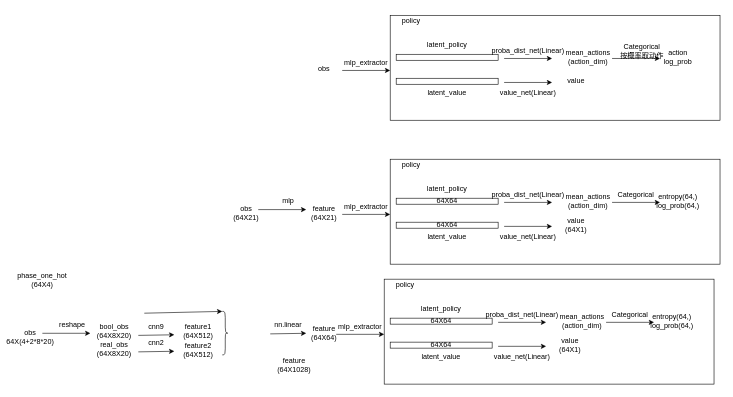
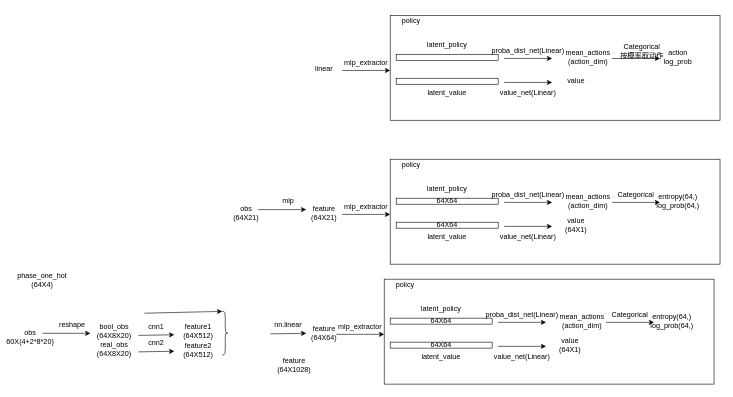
node "obs": label "obs" -> "linear"
node "cnn9": label "cnn9" -> "cnn1"
node "obs 64X(4+2*8*20)": label "obs 64X(4+2*8*20)" -> "obs 60X(4+2*8*20)"
